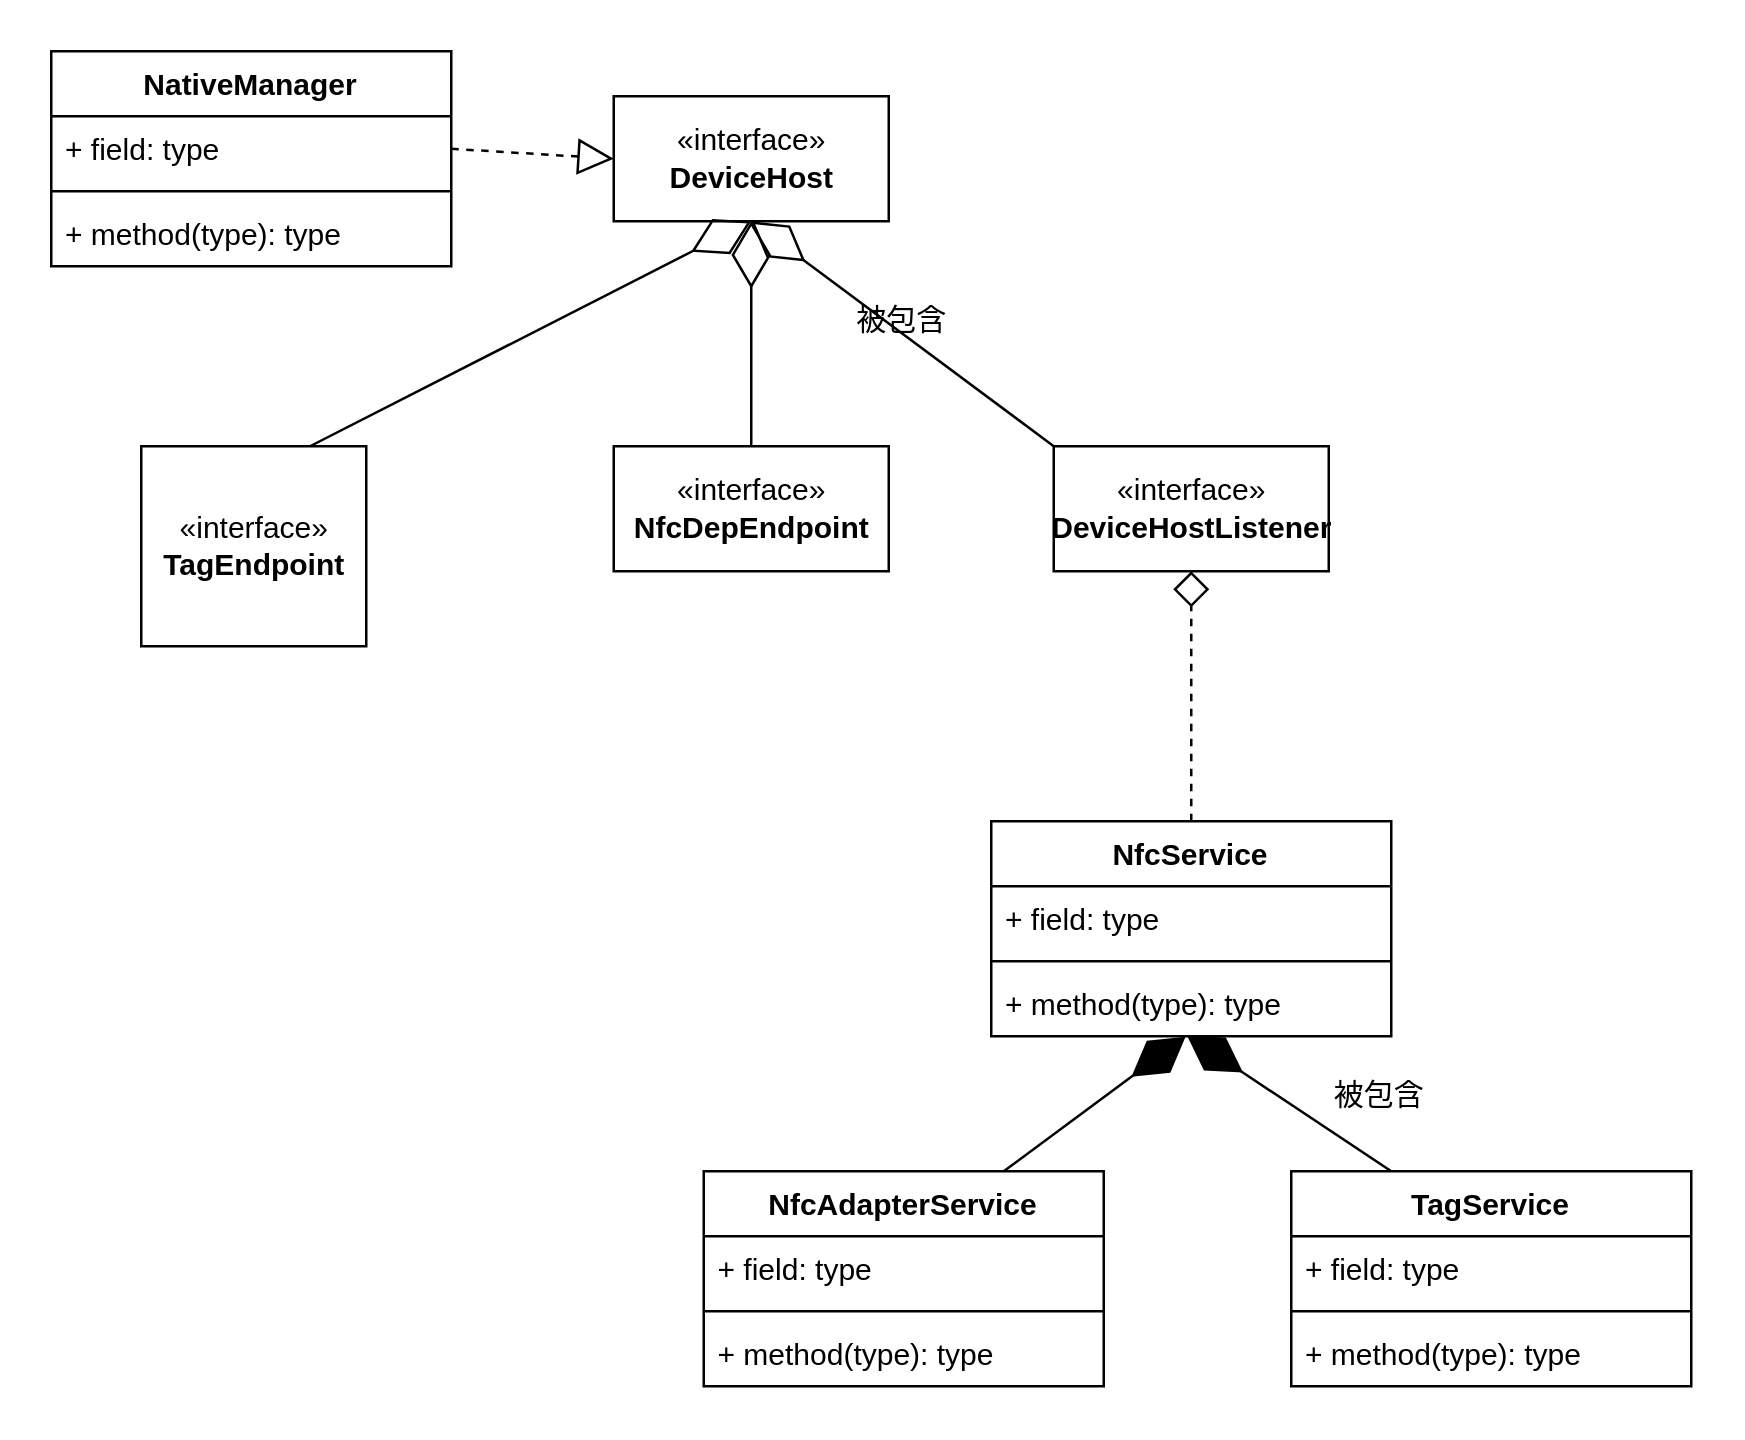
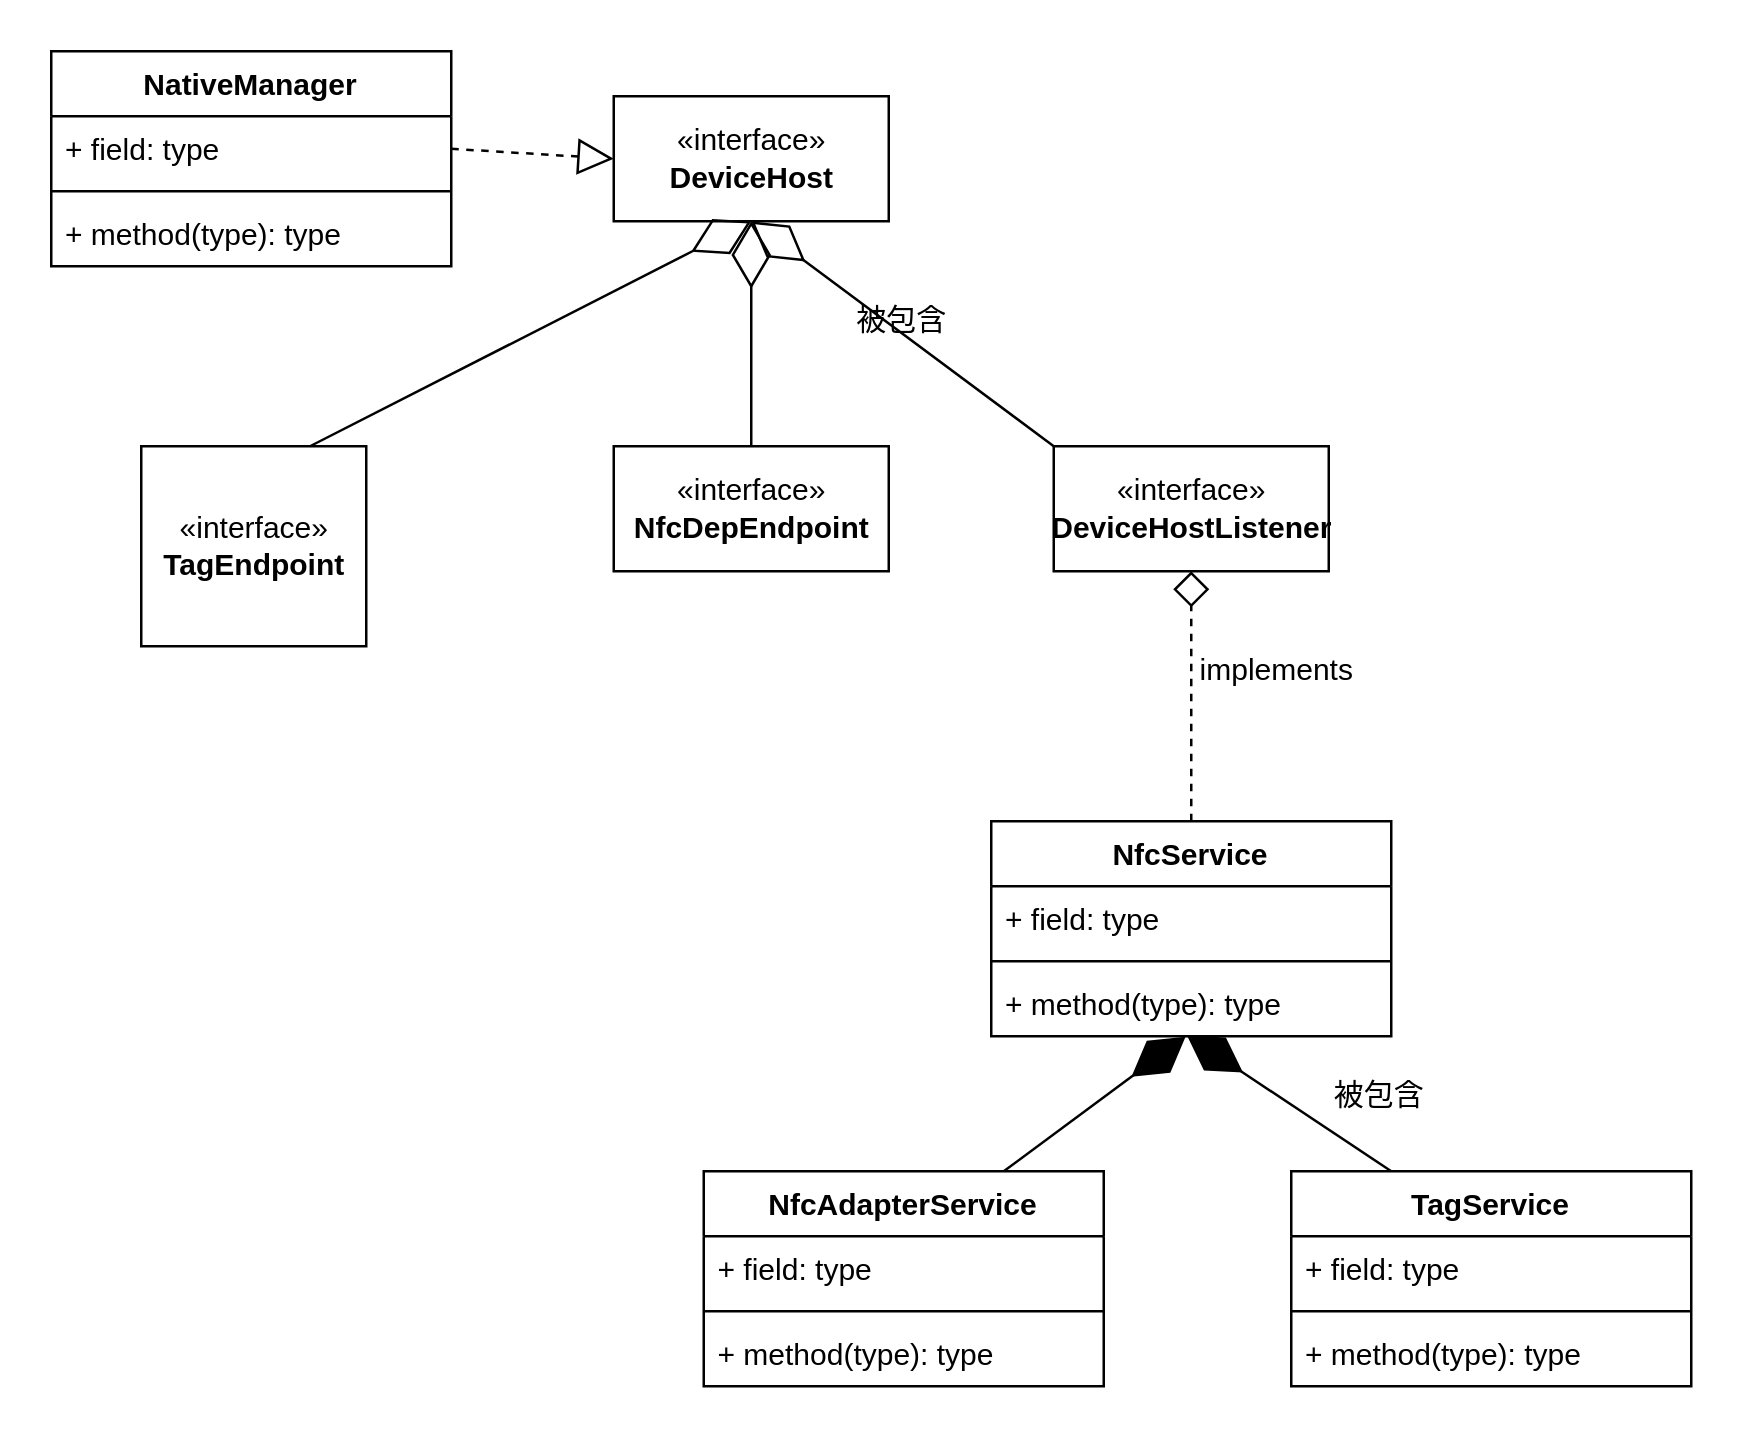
node "implements": added
